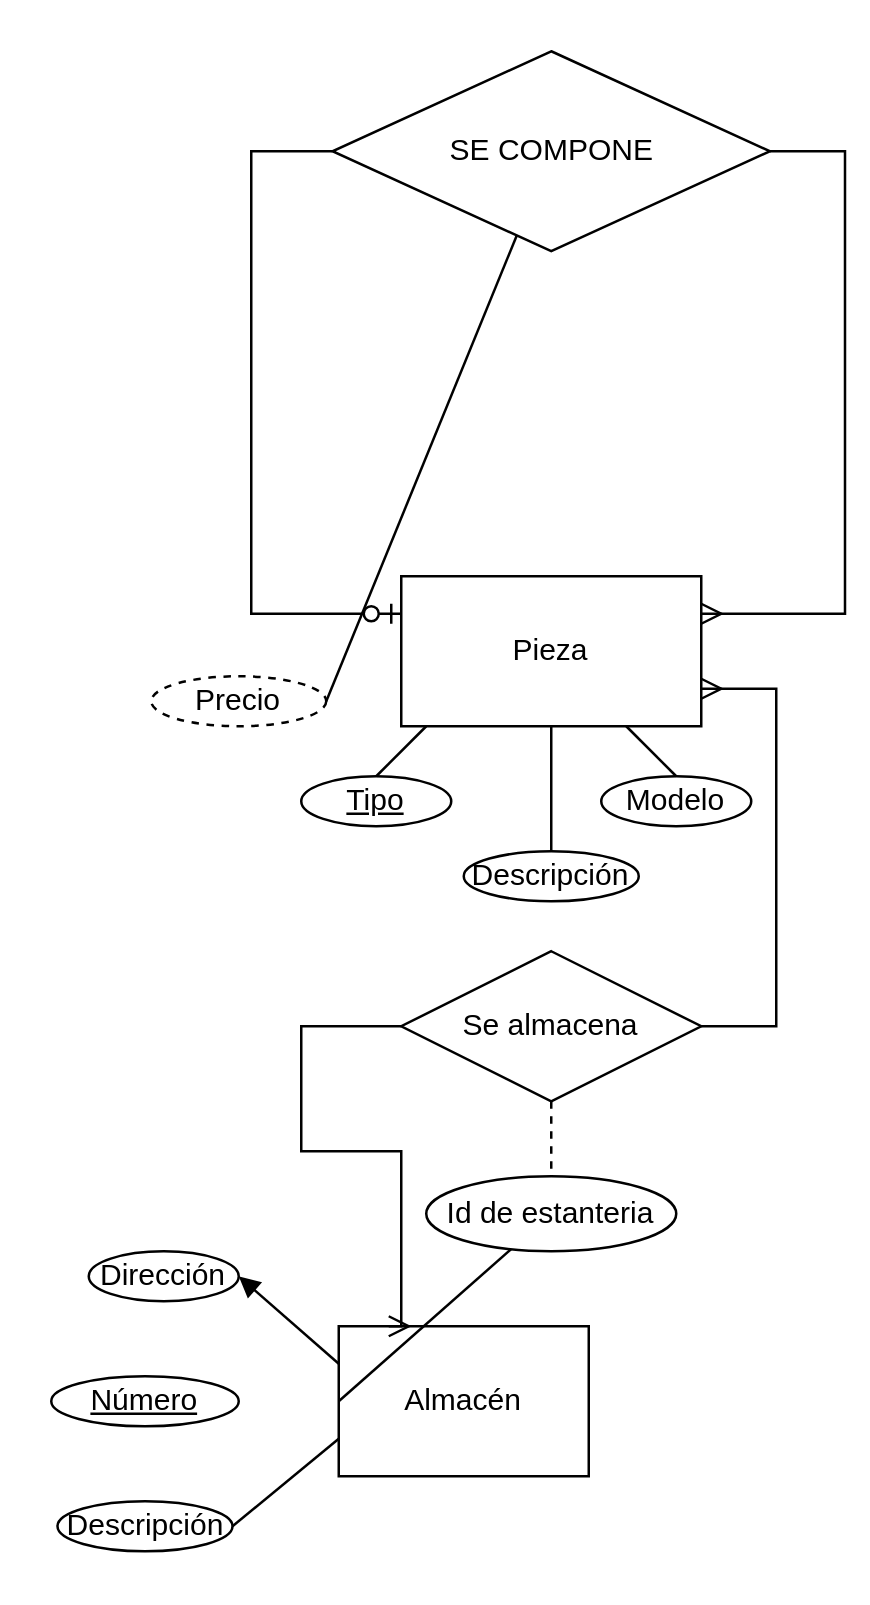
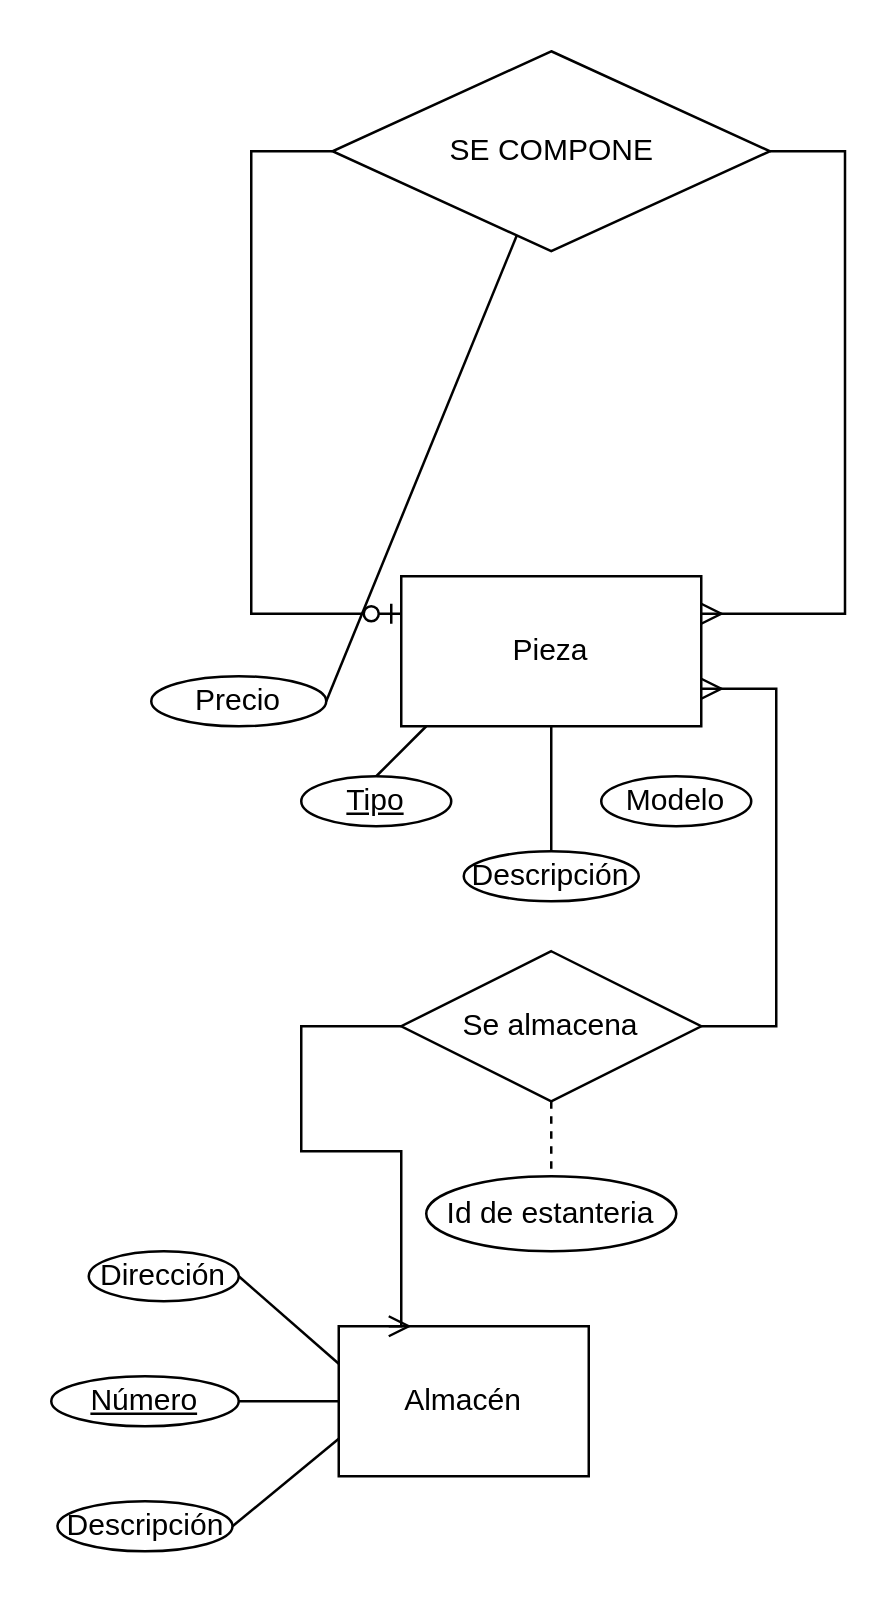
node "Precio": style dashed -> solid
edge "Pieza" -- "Modelo": removed
edge "Almacén" -> "Dirección": arrowhead block -> none
edge "Id de estanteria" -- "Almacén": now "Número" -- "Almacén"
